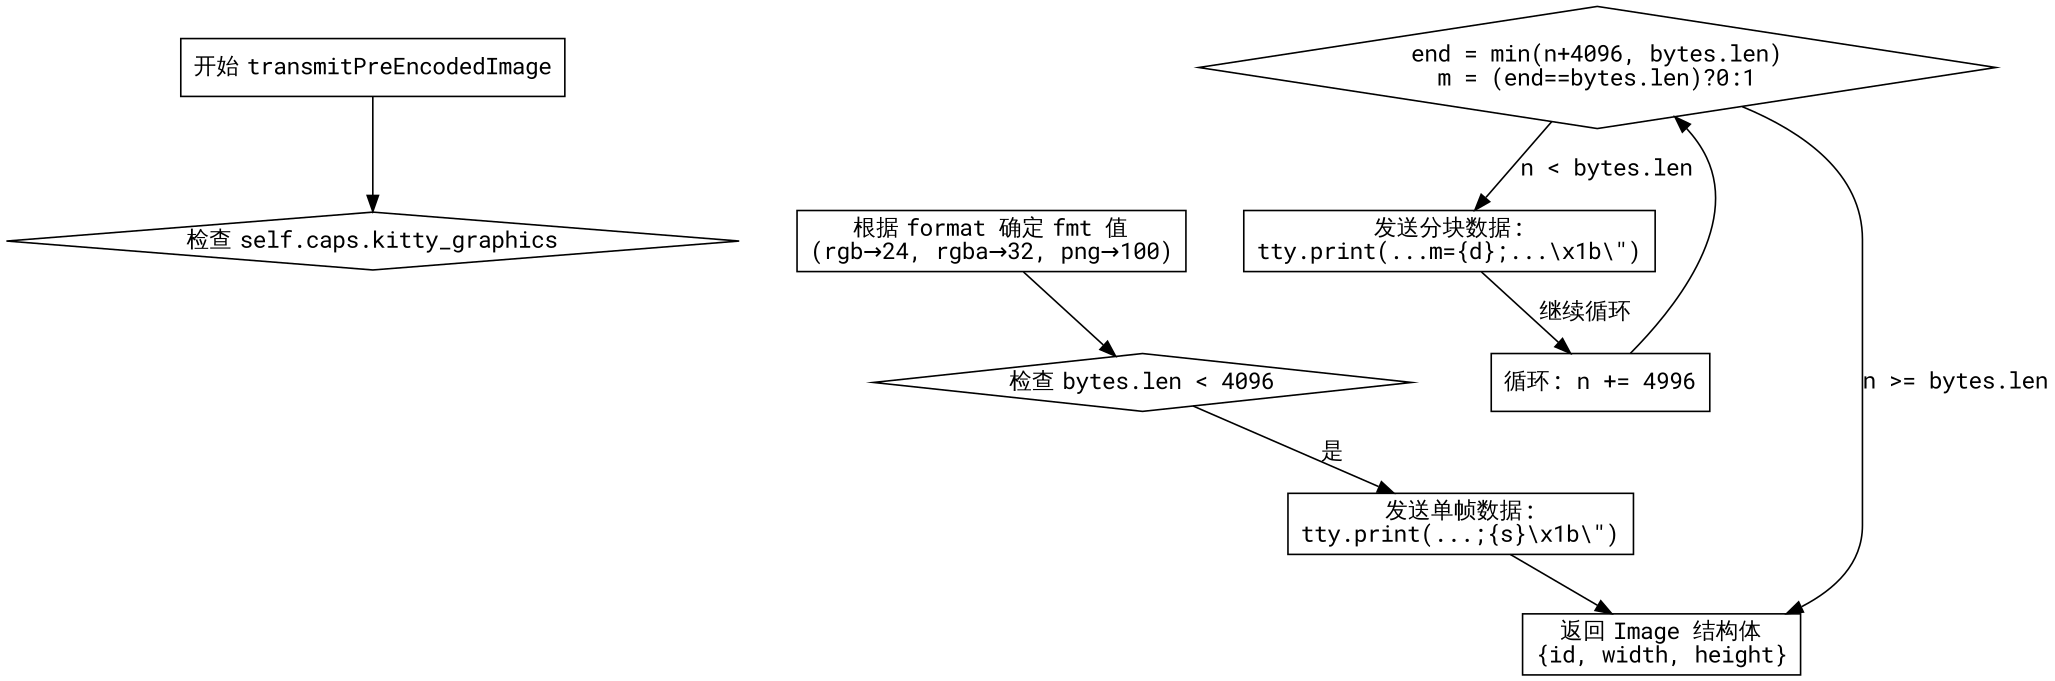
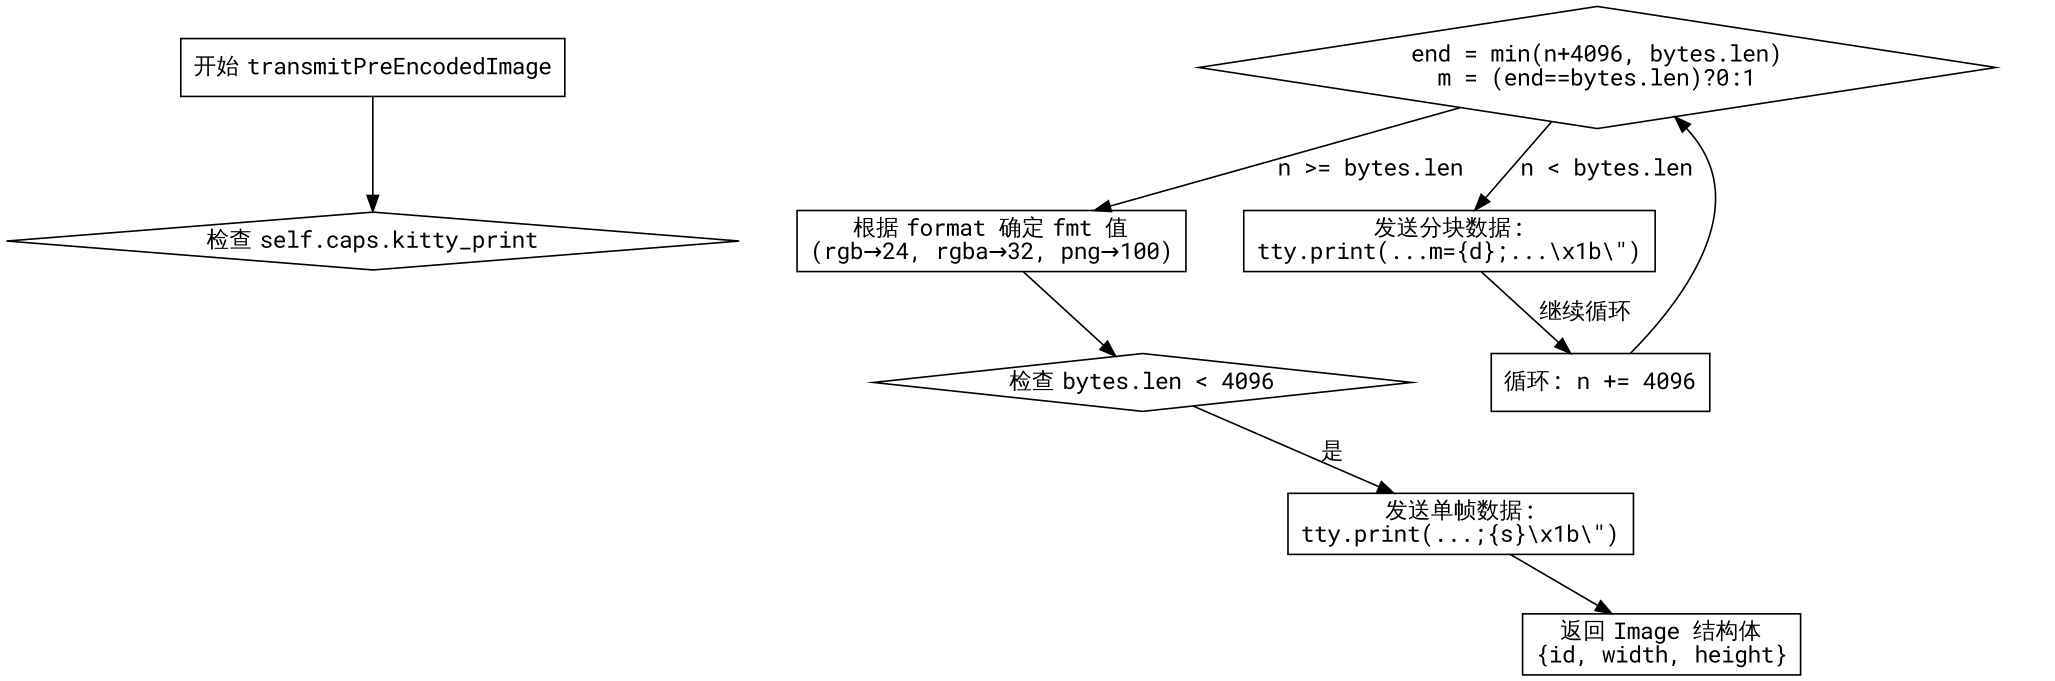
node "检查 self.caps.kitty_graphics": label "检查 self.caps.kitty_graphics" -> "检查 self.caps.kitty_print"
edge "end = min(n+4096, bytes.len) m = (end==bytes.len)?0:1" -> "返回 Image 结构体 {id, width, height}": now "end = min(n+4096, bytes.len) m = (end==bytes.len)?0:1" -> "根据 format 确定 fmt 值 (rgb→24, rgba→32, png→100)"
node "循环: n += 4996": label "循环: n += 4996" -> "循环: n += 4096"
